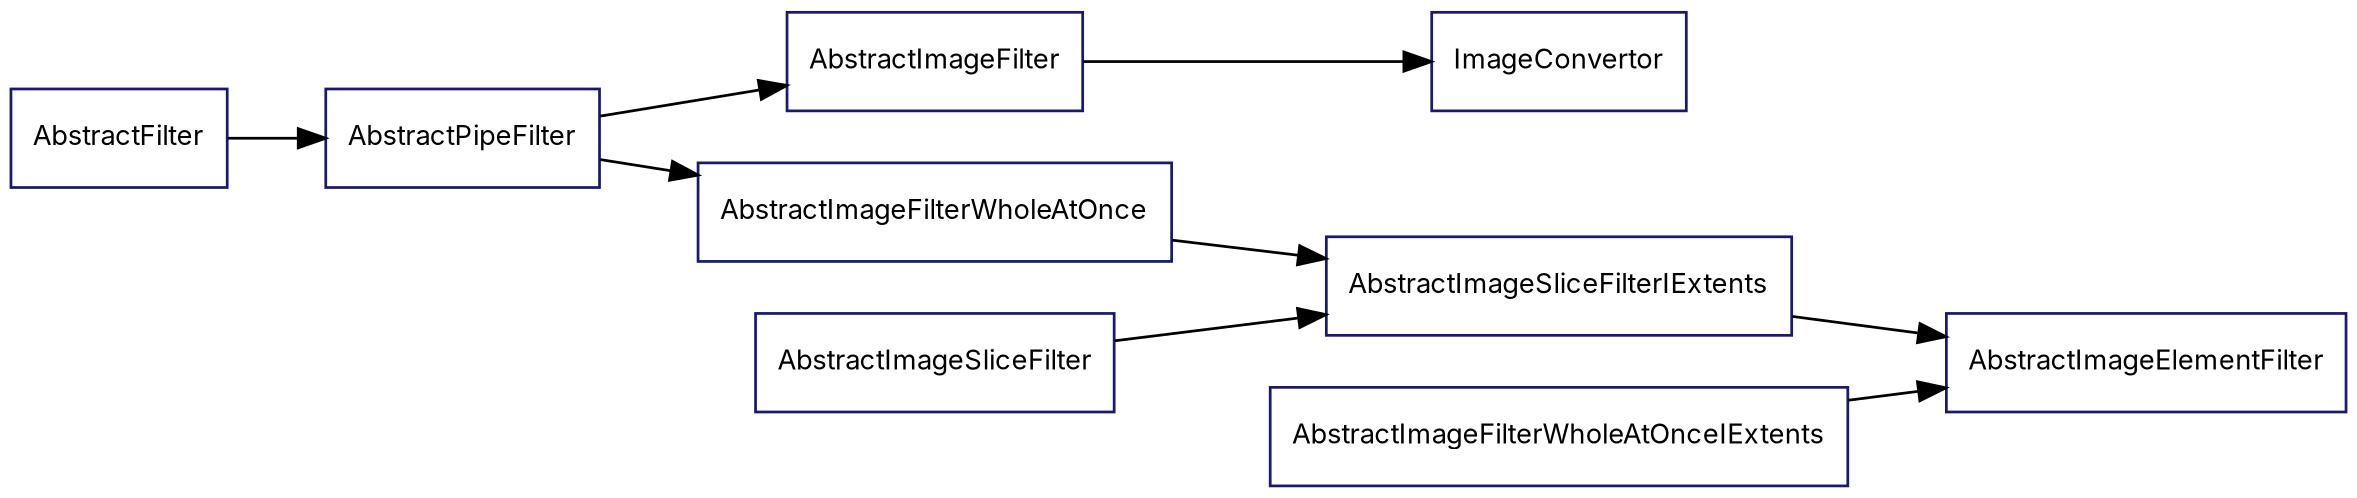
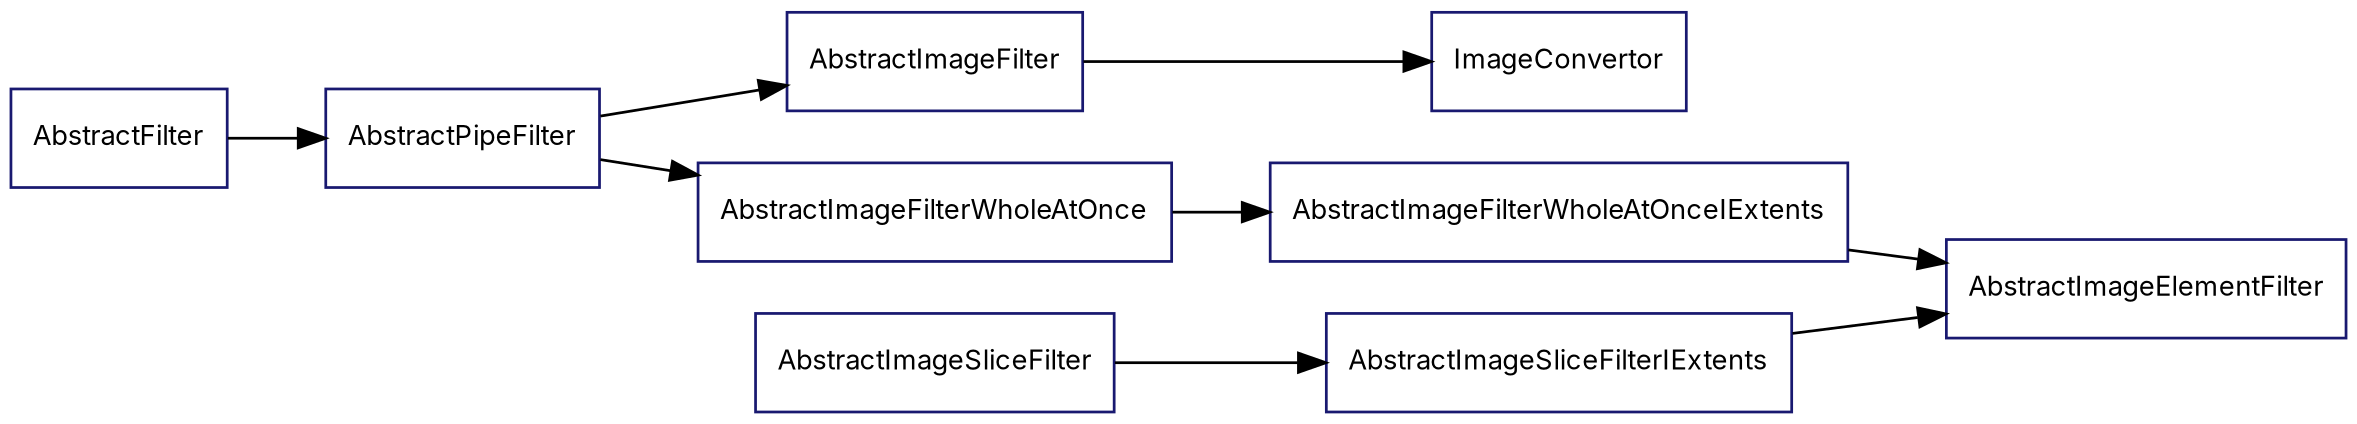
edge "AbstractImageFilterWholeAtOnce" -> "AbstractImageSliceFilterIExtents": now "AbstractImageFilterWholeAtOnce" -> "AbstractImageFilterWholeAtOnceIExtents"
